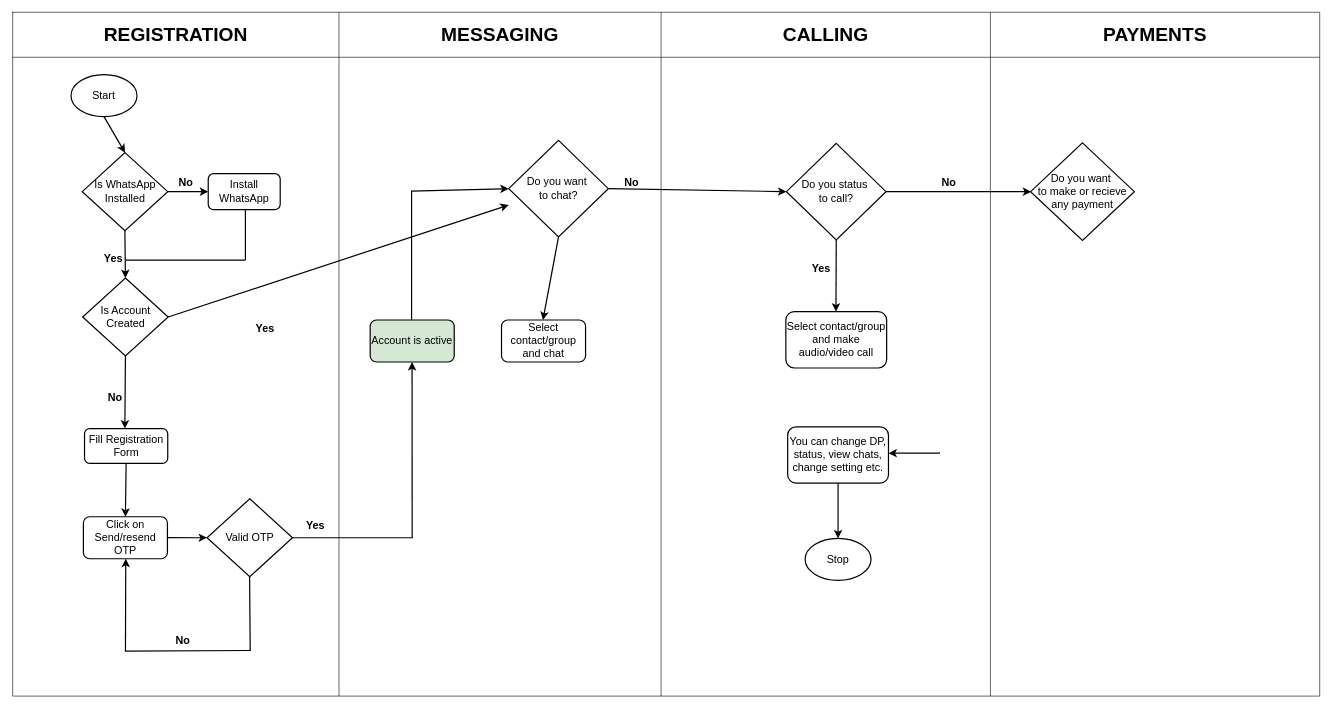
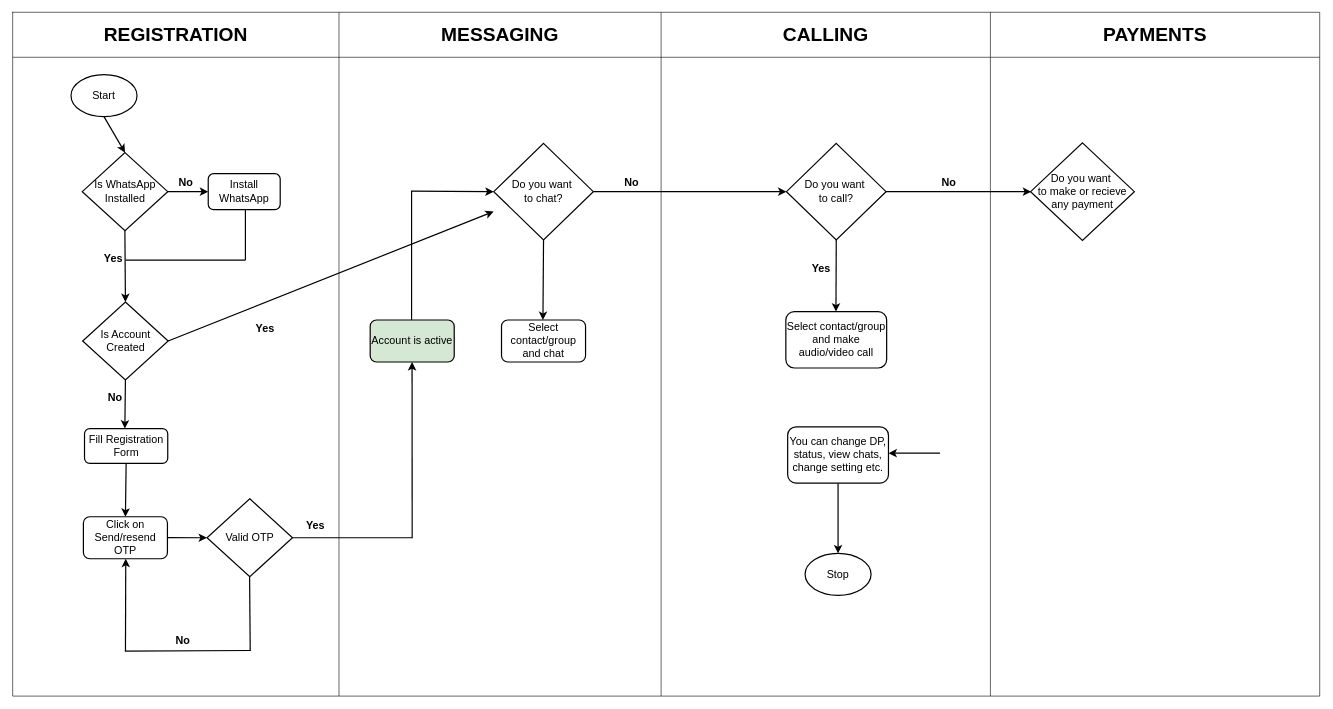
node "Do you want to chat?": moved (558, 189) -> (543, 192)
node "Do you status to call?": label "Do you status to call?" -> "Do you want to call?"
node "Is Account Created": moved (125, 317) -> (125, 341)
node "Stop": moved (838, 560) -> (838, 575)
